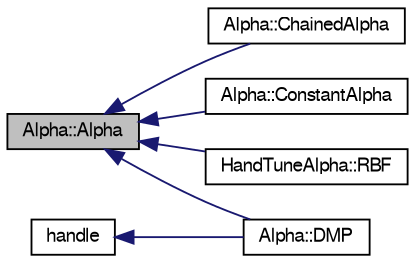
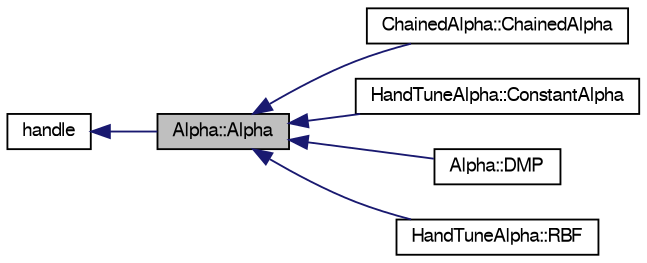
node "Alpha::ChainedAlpha": label "Alpha::ChainedAlpha" -> "ChainedAlpha::ChainedAlpha"
node "Alpha::ConstantAlpha": label "Alpha::ConstantAlpha" -> "HandTuneAlpha::ConstantAlpha"
edge "Alpha::DMP" -> "handle": now "Alpha::Alpha" -> "handle"
